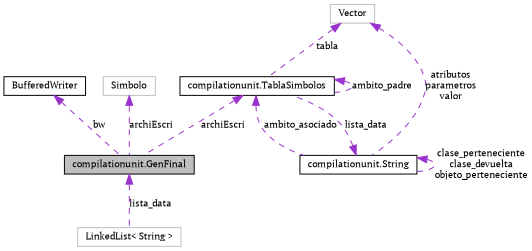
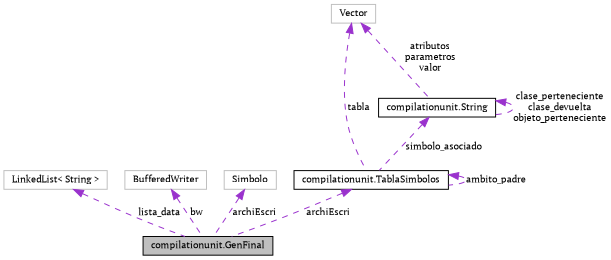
node "BufferedWriter": color black -> grey75
edge "compilationunit.TablaSimbolos" -> "compilationunit.String": label "lista_data" -> "simbolo_asociado"
edge "compilationunit.String" -> "compilationunit.TablaSimbolos": removed, label "ambito_asociado"
edge "LinkedList< String >" -> "compilationunit.GenFinal": reversed
